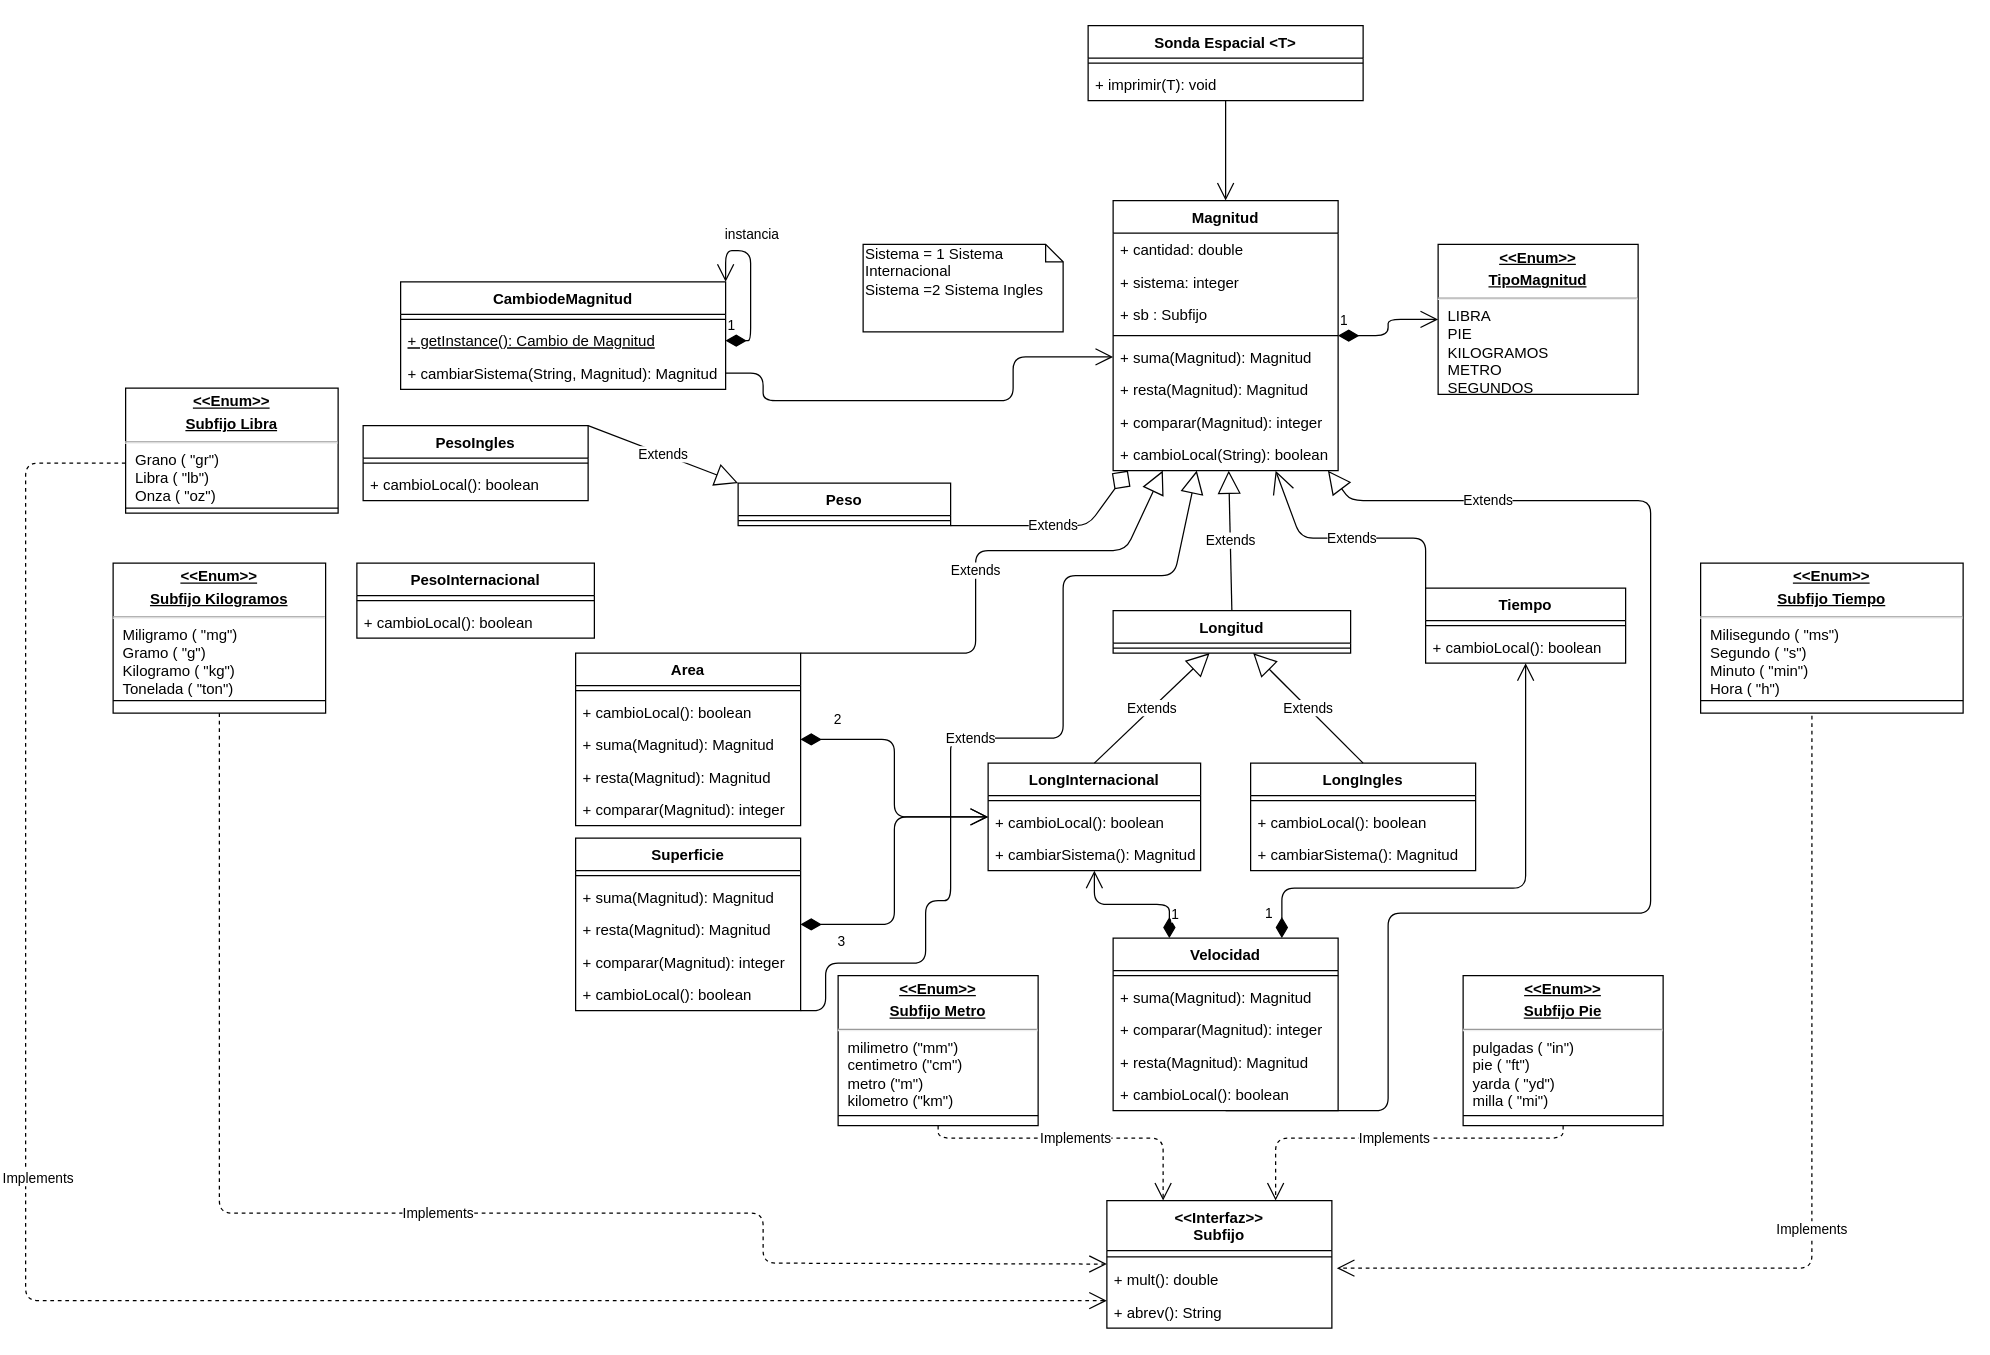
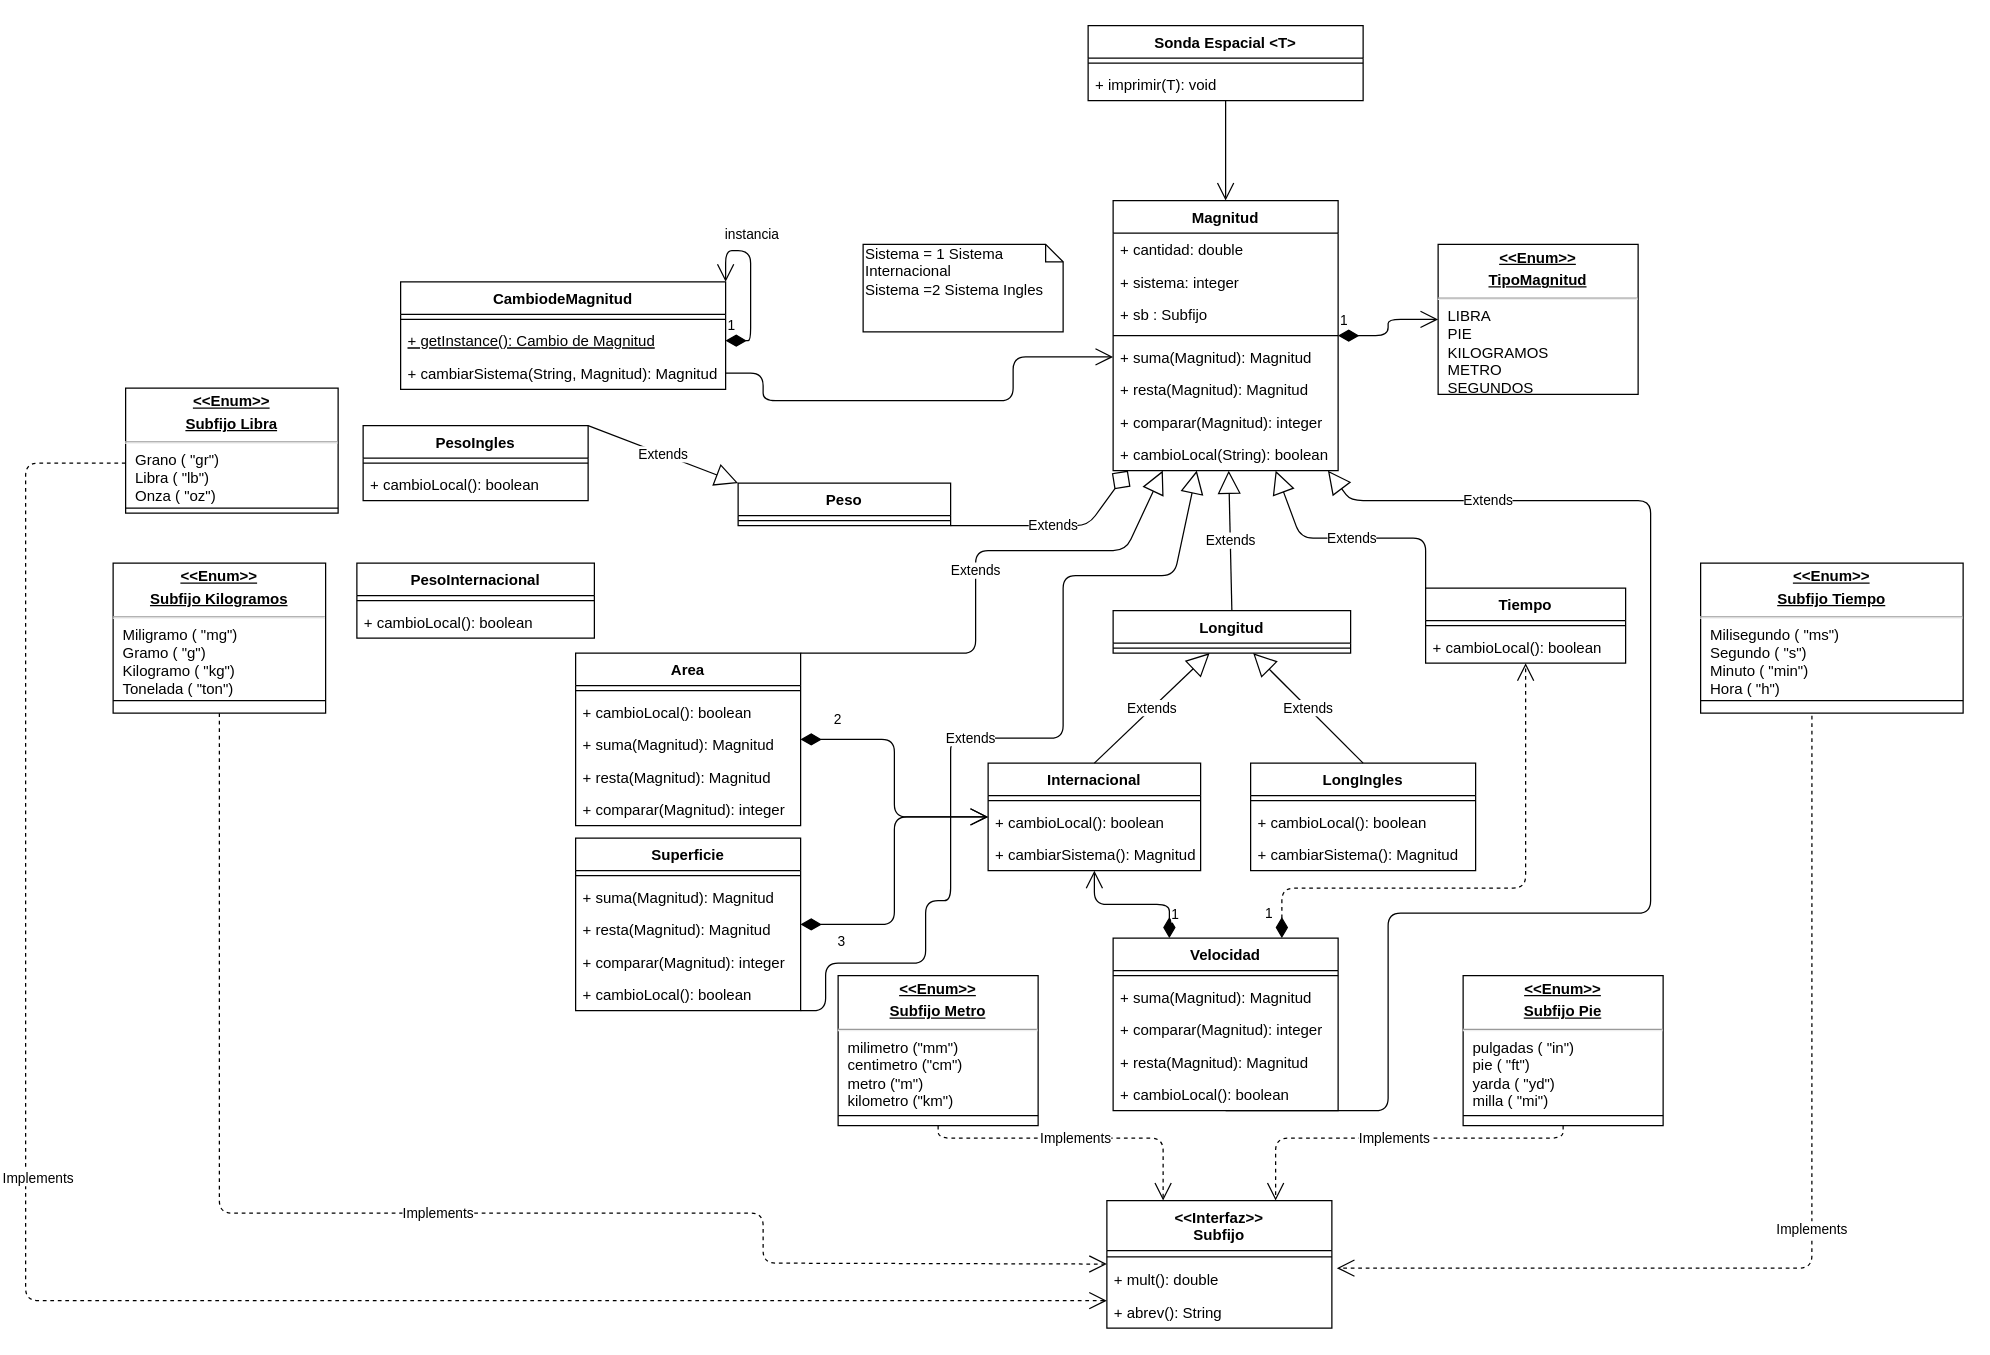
edge "Tiempo" -> "Magnitud": arrowhead open -> block
node "LongInternacional": label "LongInternacional" -> "Internacional"
edge "Tiempo" -- "Velocidad": style solid -> dashed
